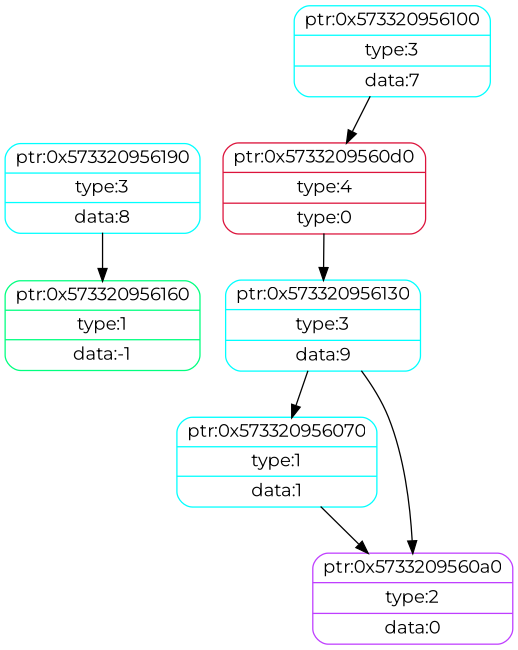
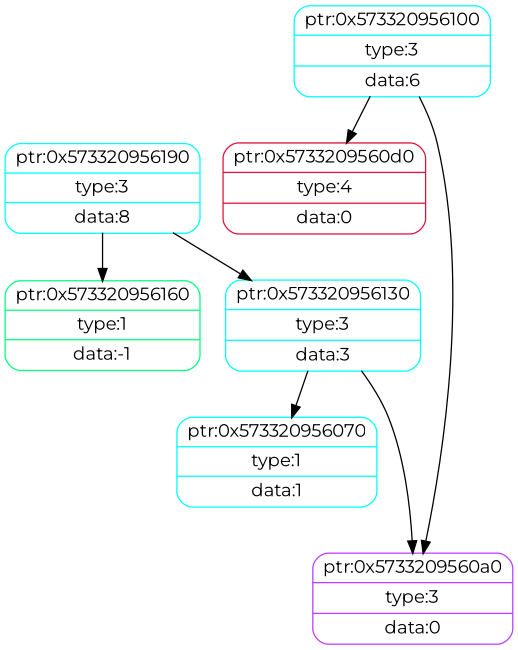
node "ptr:0x573320956100": text "data:7" -> "data:6"
node "ptr:0x5733209560d0": text "type:0" -> "data:0"
edge "ptr:0x5733209560d0" -> "ptr:0x573320956130": now "ptr:0x573320956190" -> "ptr:0x573320956130"
node "ptr:0x573320956130": text "data:9" -> "data:3"
edge "ptr:0x573320956070" -> "ptr:0x5733209560a0": now "ptr:0x573320956100" -> "ptr:0x5733209560a0"
node "ptr:0x5733209560a0": text "type:2" -> "type:3"
